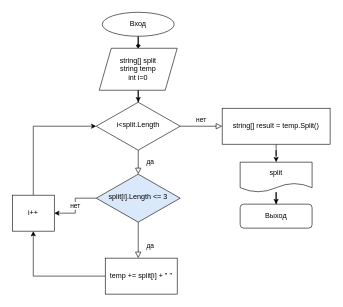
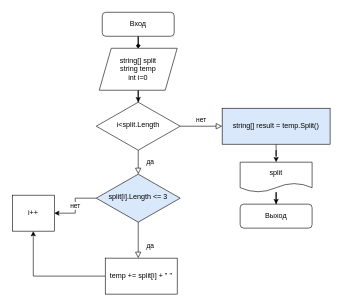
node "Вход": shape ellipse -> rounded rectangle
edge "i++" -> "i<split.Length": removed
node "string[] result = temp.Split()": fillcolor #ffffff -> #dae8fc
